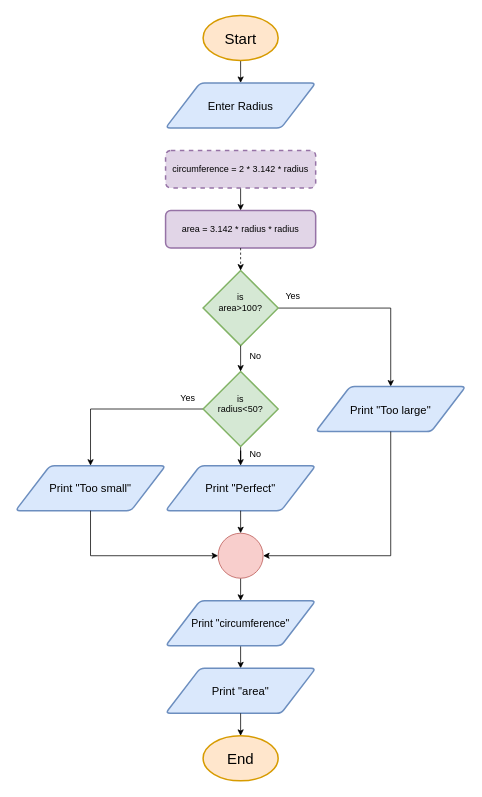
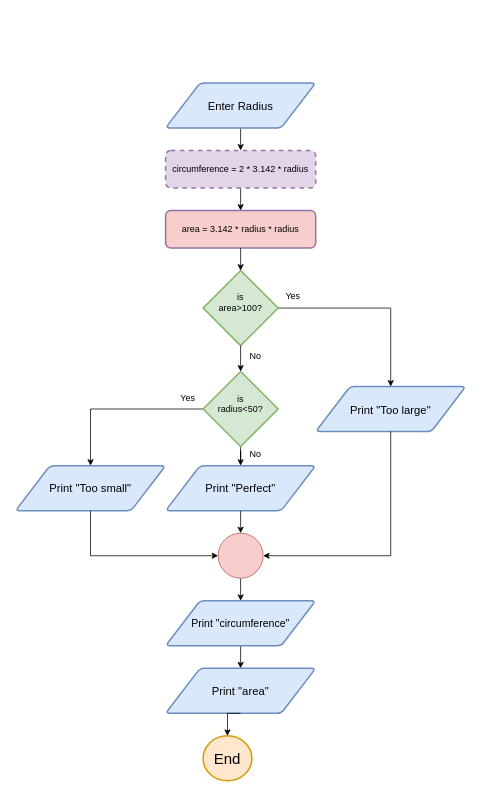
node "Start": removed
edge "Start" -> "Enter Radius": removed
edge "Enter Radius" -> "circumference = 2 * 3.142 * radius": added
node "area = 3.142 * radius * radius": fillcolor #e1d5e7 -> #f8cecc
edge "area = 3.142 * radius * radius" -> "is area>100?": style dashed -> solid
node "End": size 75x45 -> 49x45
